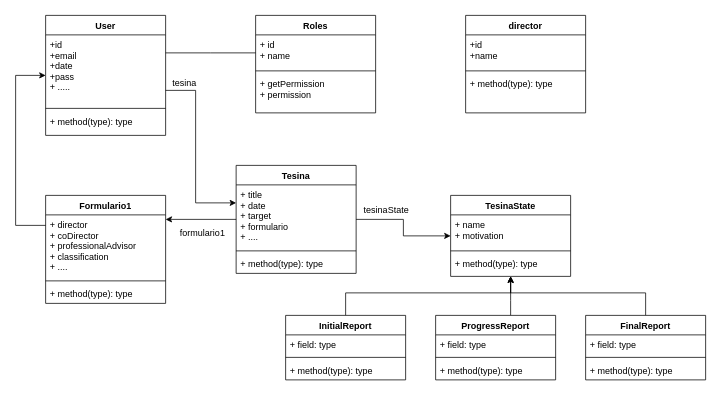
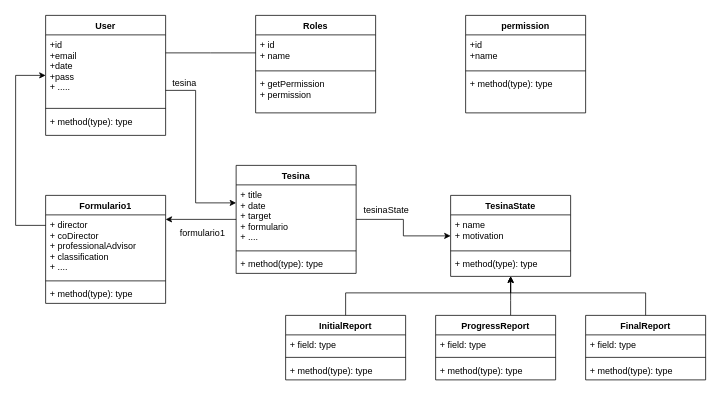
node "director": label "director" -> "permission"
